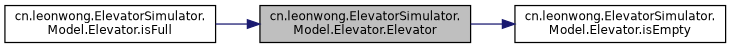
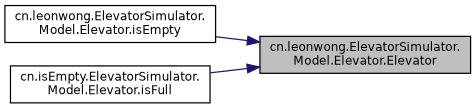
node "cn.leonwong.ElevatorSimulator. Model.Elevator.isFull": label "cn.leonwong.ElevatorSimulator. Model.Elevator.isFull" -> "cn.isEmpty.ElevatorSimulator. Model.Elevator.isFull"
edge "cn.leonwong.ElevatorSimulator. Model.Elevator.Elevator" -> "cn.leonwong.ElevatorSimulator. Model.Elevator.isEmpty": reversed
